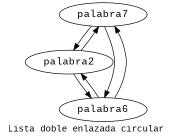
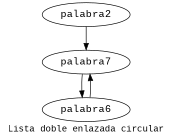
edge "palabra7" -> "palabra2": removed
edge "palabra2" -> "palabra6": removed
edge "palabra6" -> "palabra2": removed
